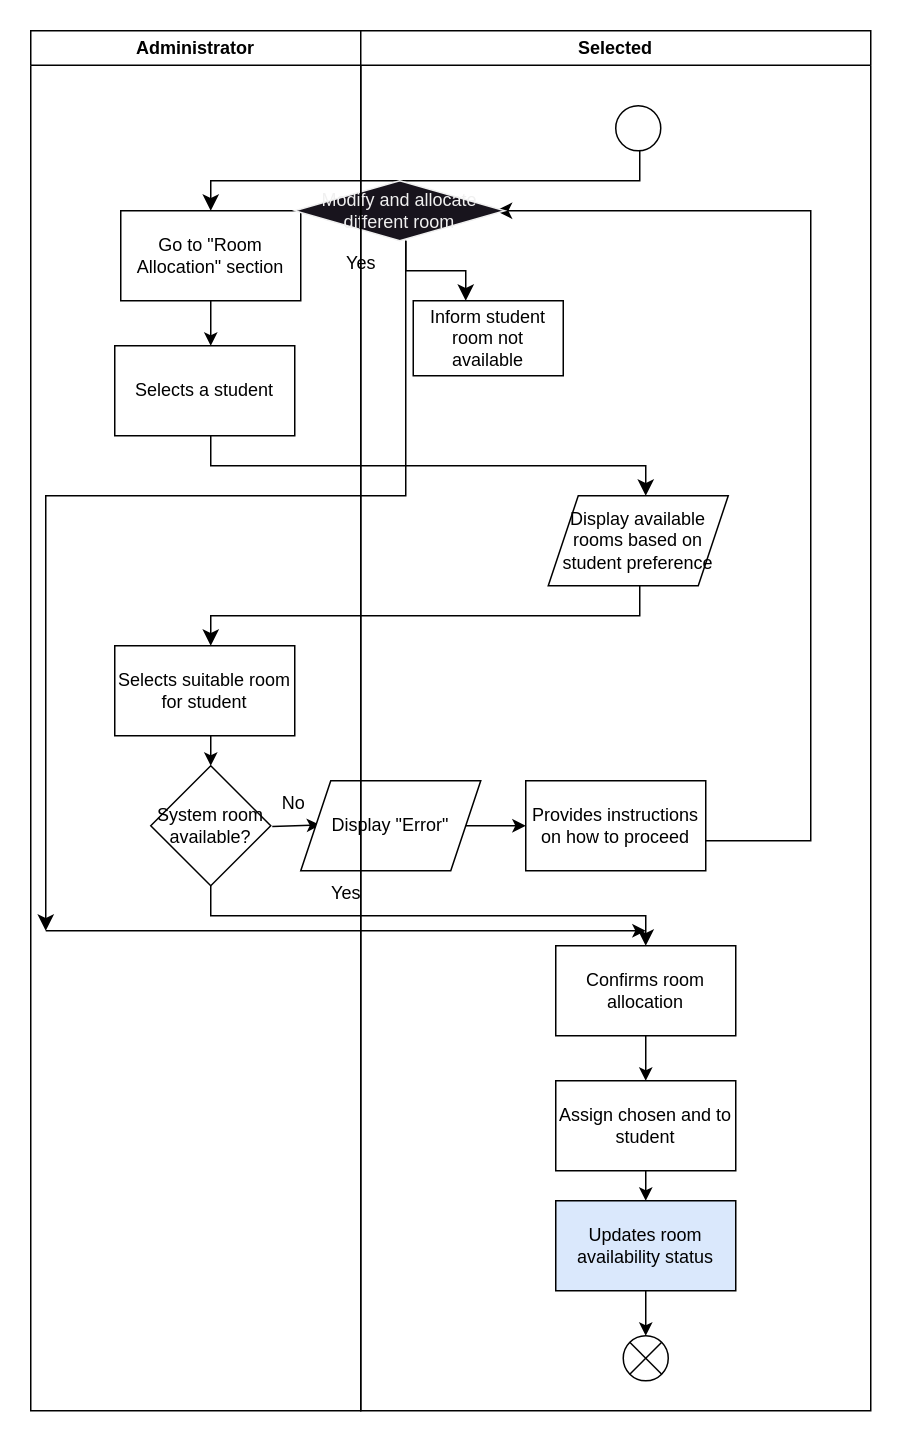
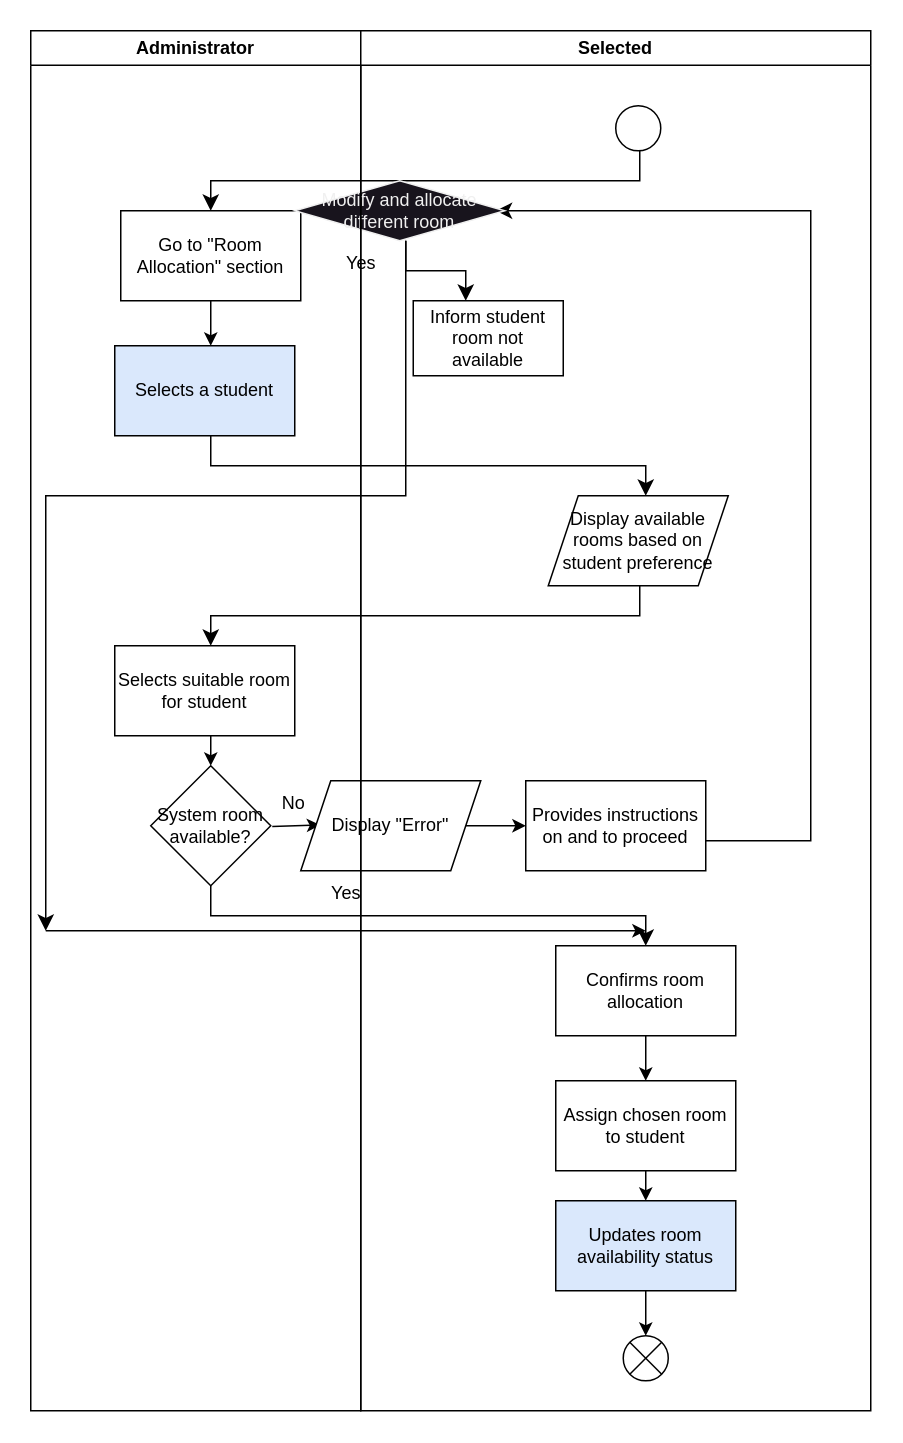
node "Selects a student": fillcolor #ffffff -> #dae8fc
node "Provides instructions on how to proceed": label "Provides instructions on how to proceed" -> "Provides instructions on and to proceed"
node "Assign chosen and to student": label "Assign chosen and to student" -> "Assign chosen room to student"
